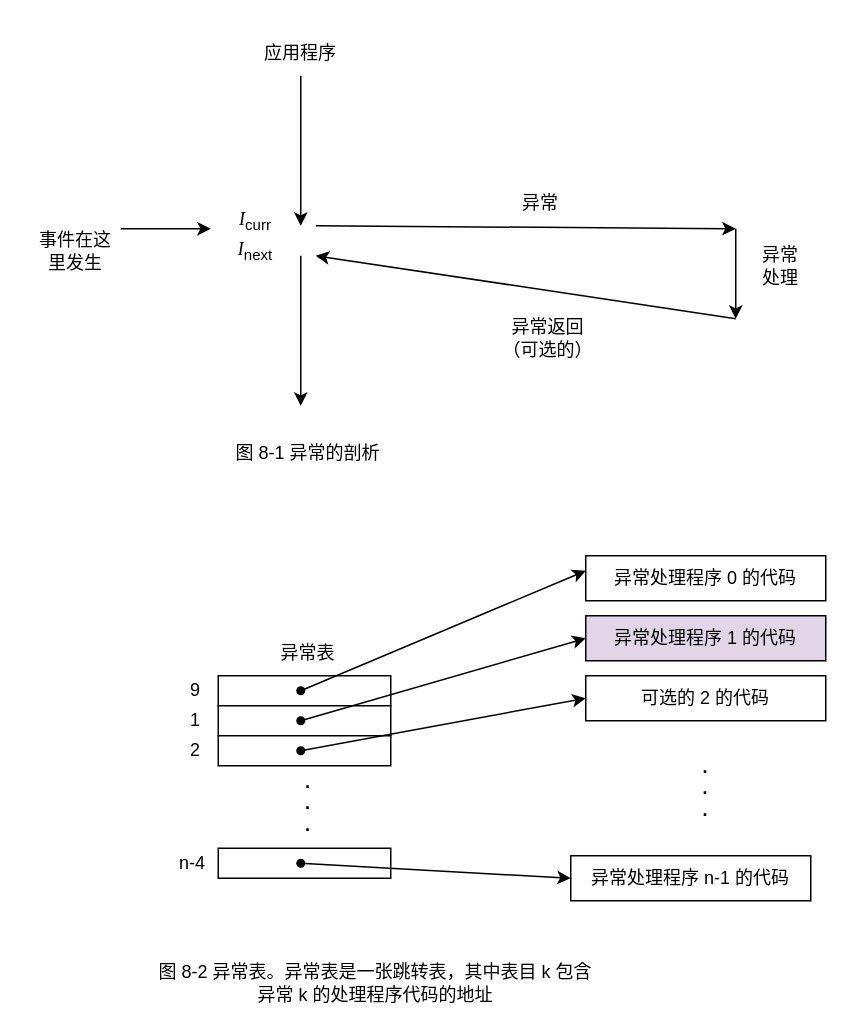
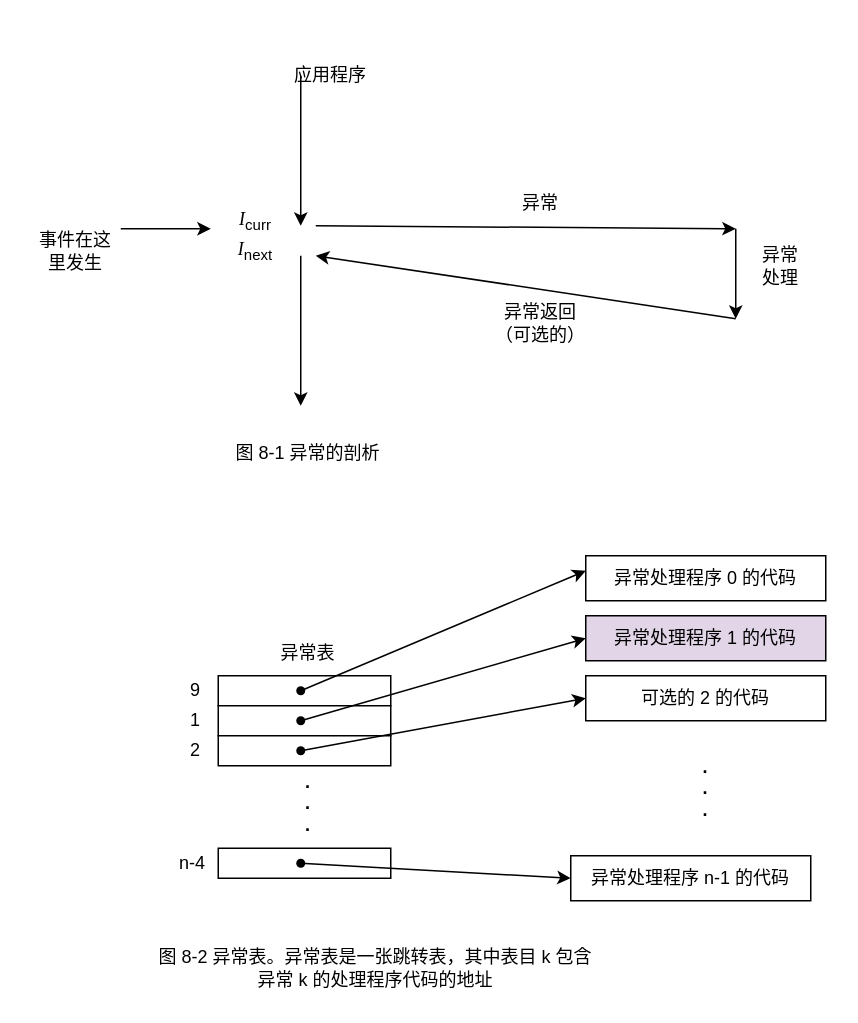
node "应用程序": moved (301, 53) -> (331, 76)
node "异常返回（可选的）": moved (548, 338) -> (541, 323)
node "图 8-2 异常表。异常表是一张跳转表，其中表目 k 包含异常 k 的处理程序代码的地址": moved (376, 983) -> (376, 968)
